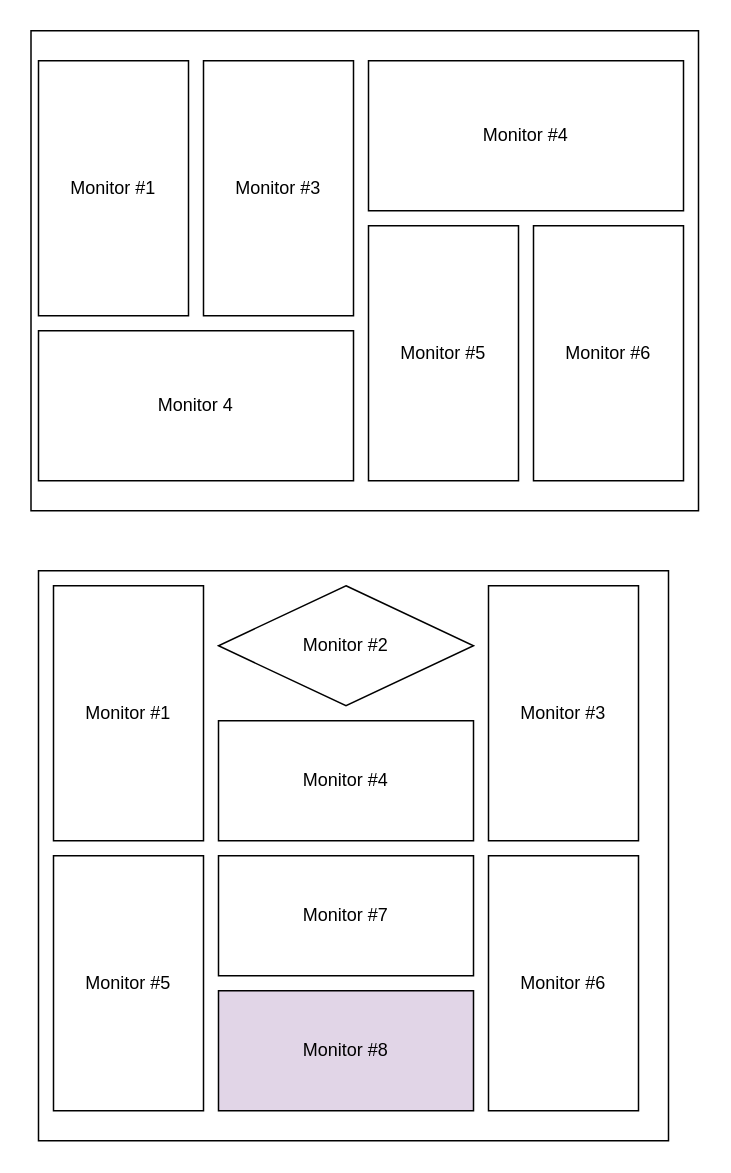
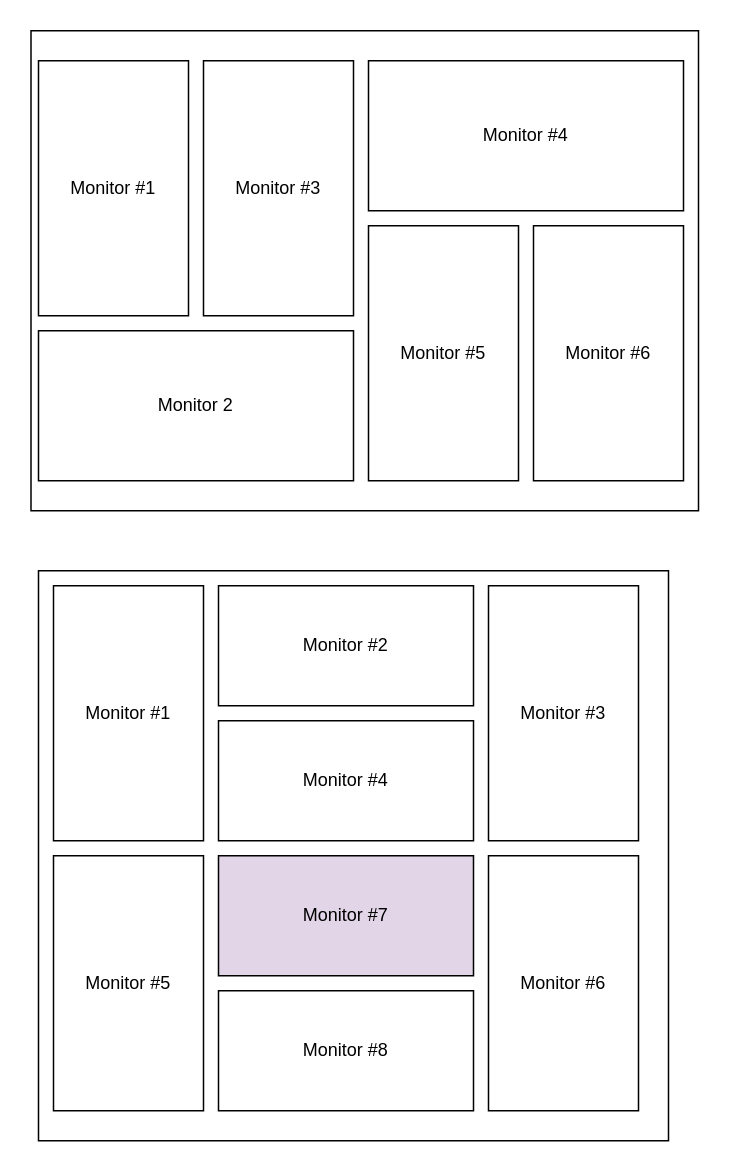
node "Monitor 4": label "Monitor 4" -> "Monitor 2"
node "Monitor #2": shape diamond -> rectangle
node "Monitor #7": fillcolor #ffffff -> #e1d5e7
node "Monitor #8": fillcolor #e1d5e7 -> #ffffff
